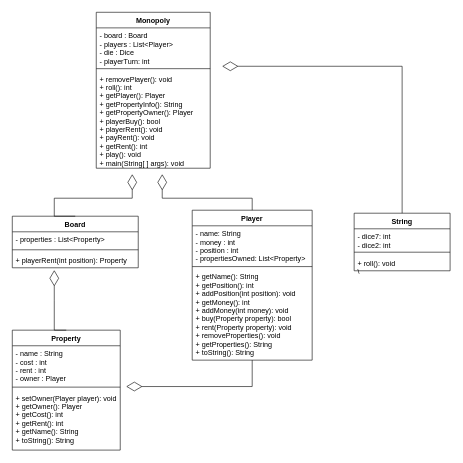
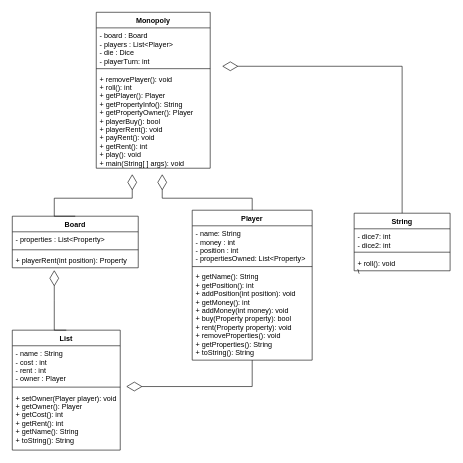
node "Property": label "Property" -> "List"
